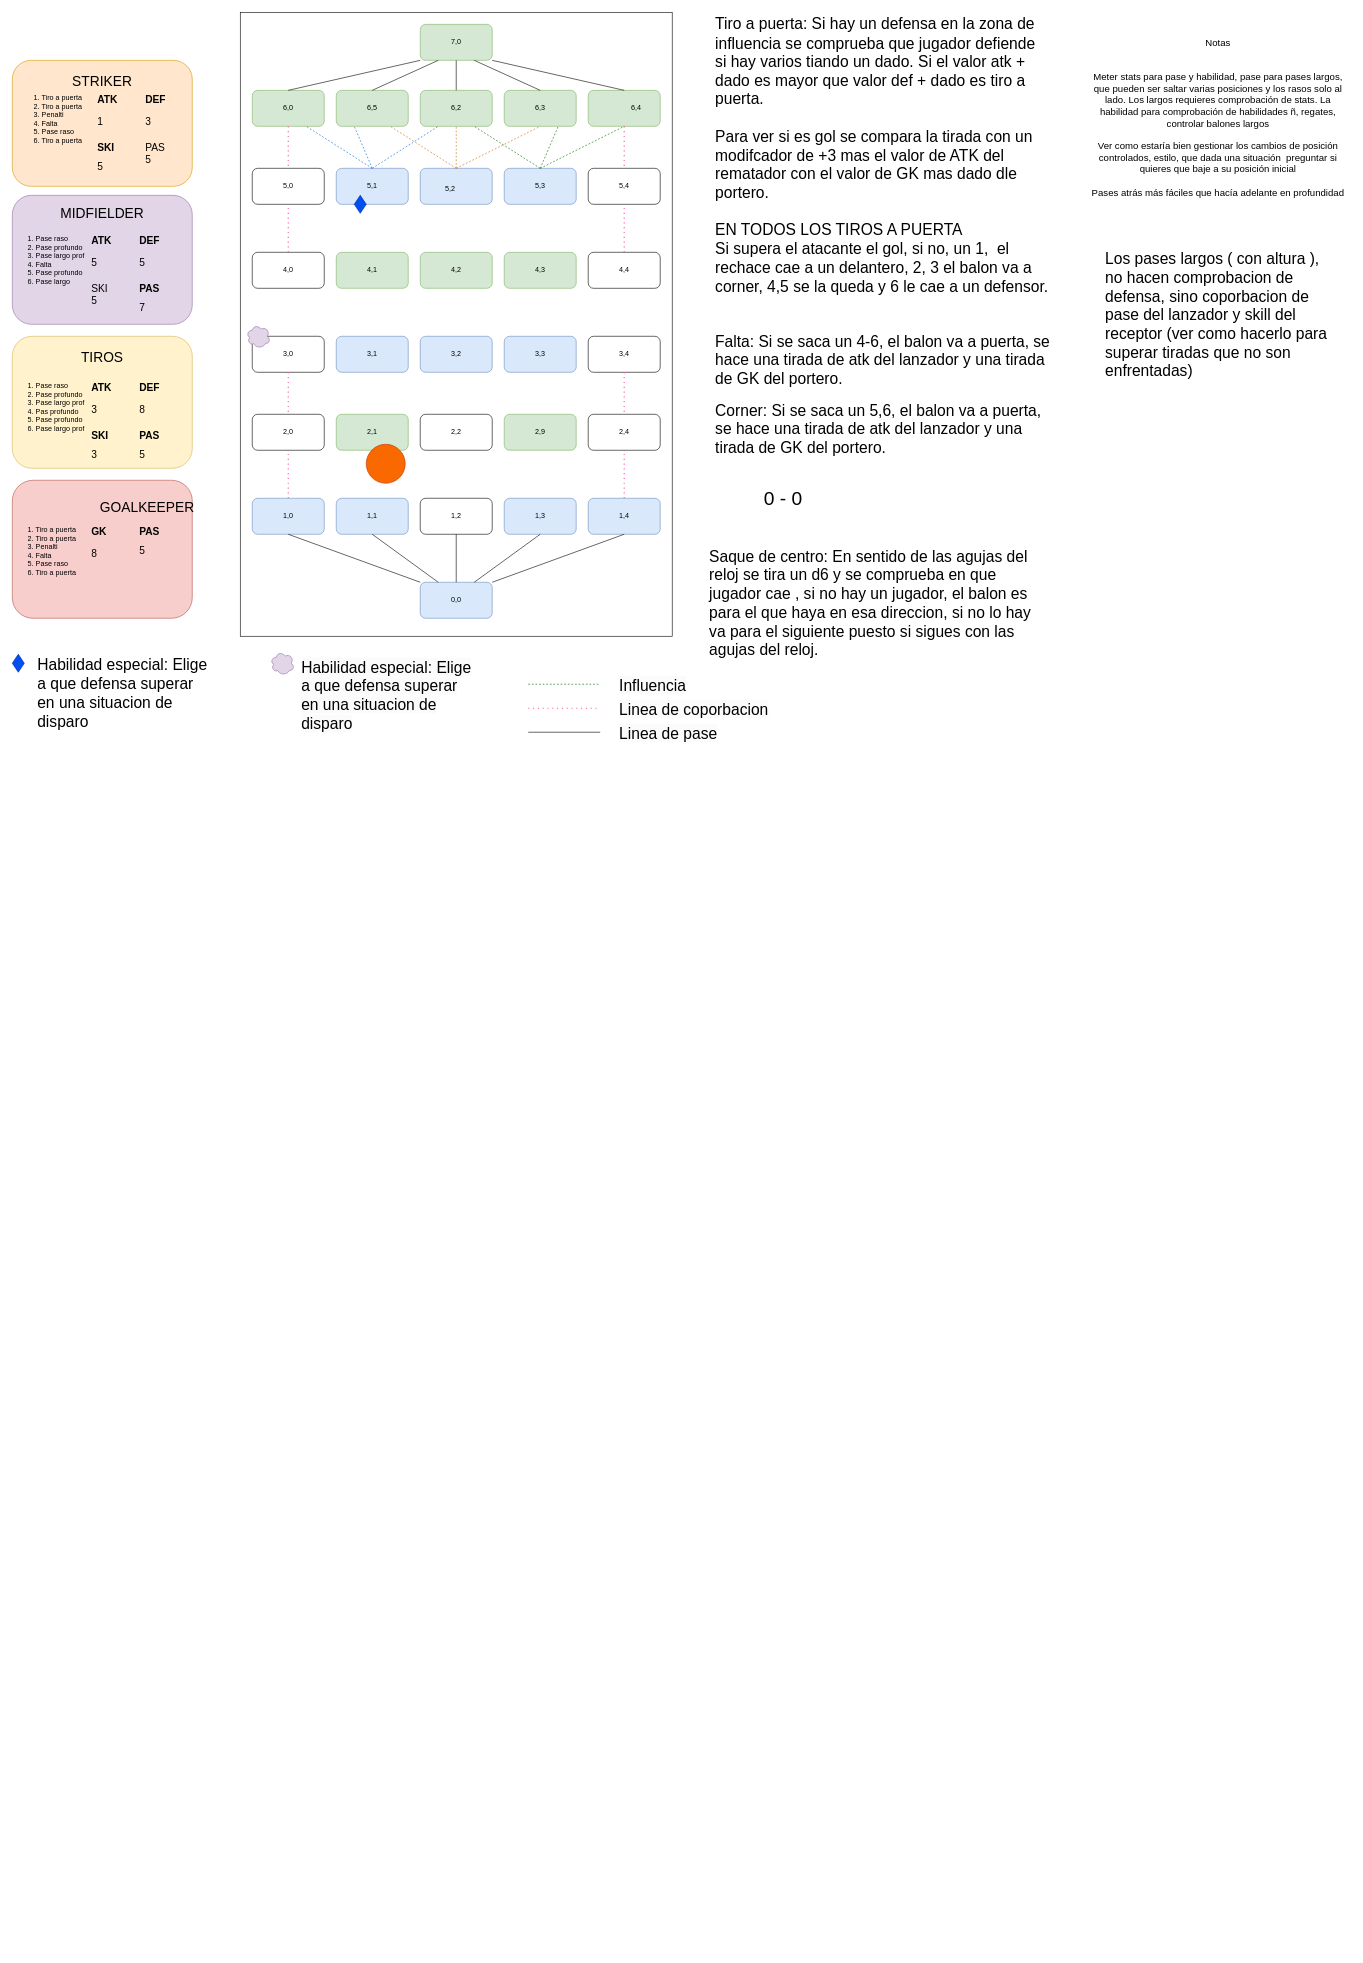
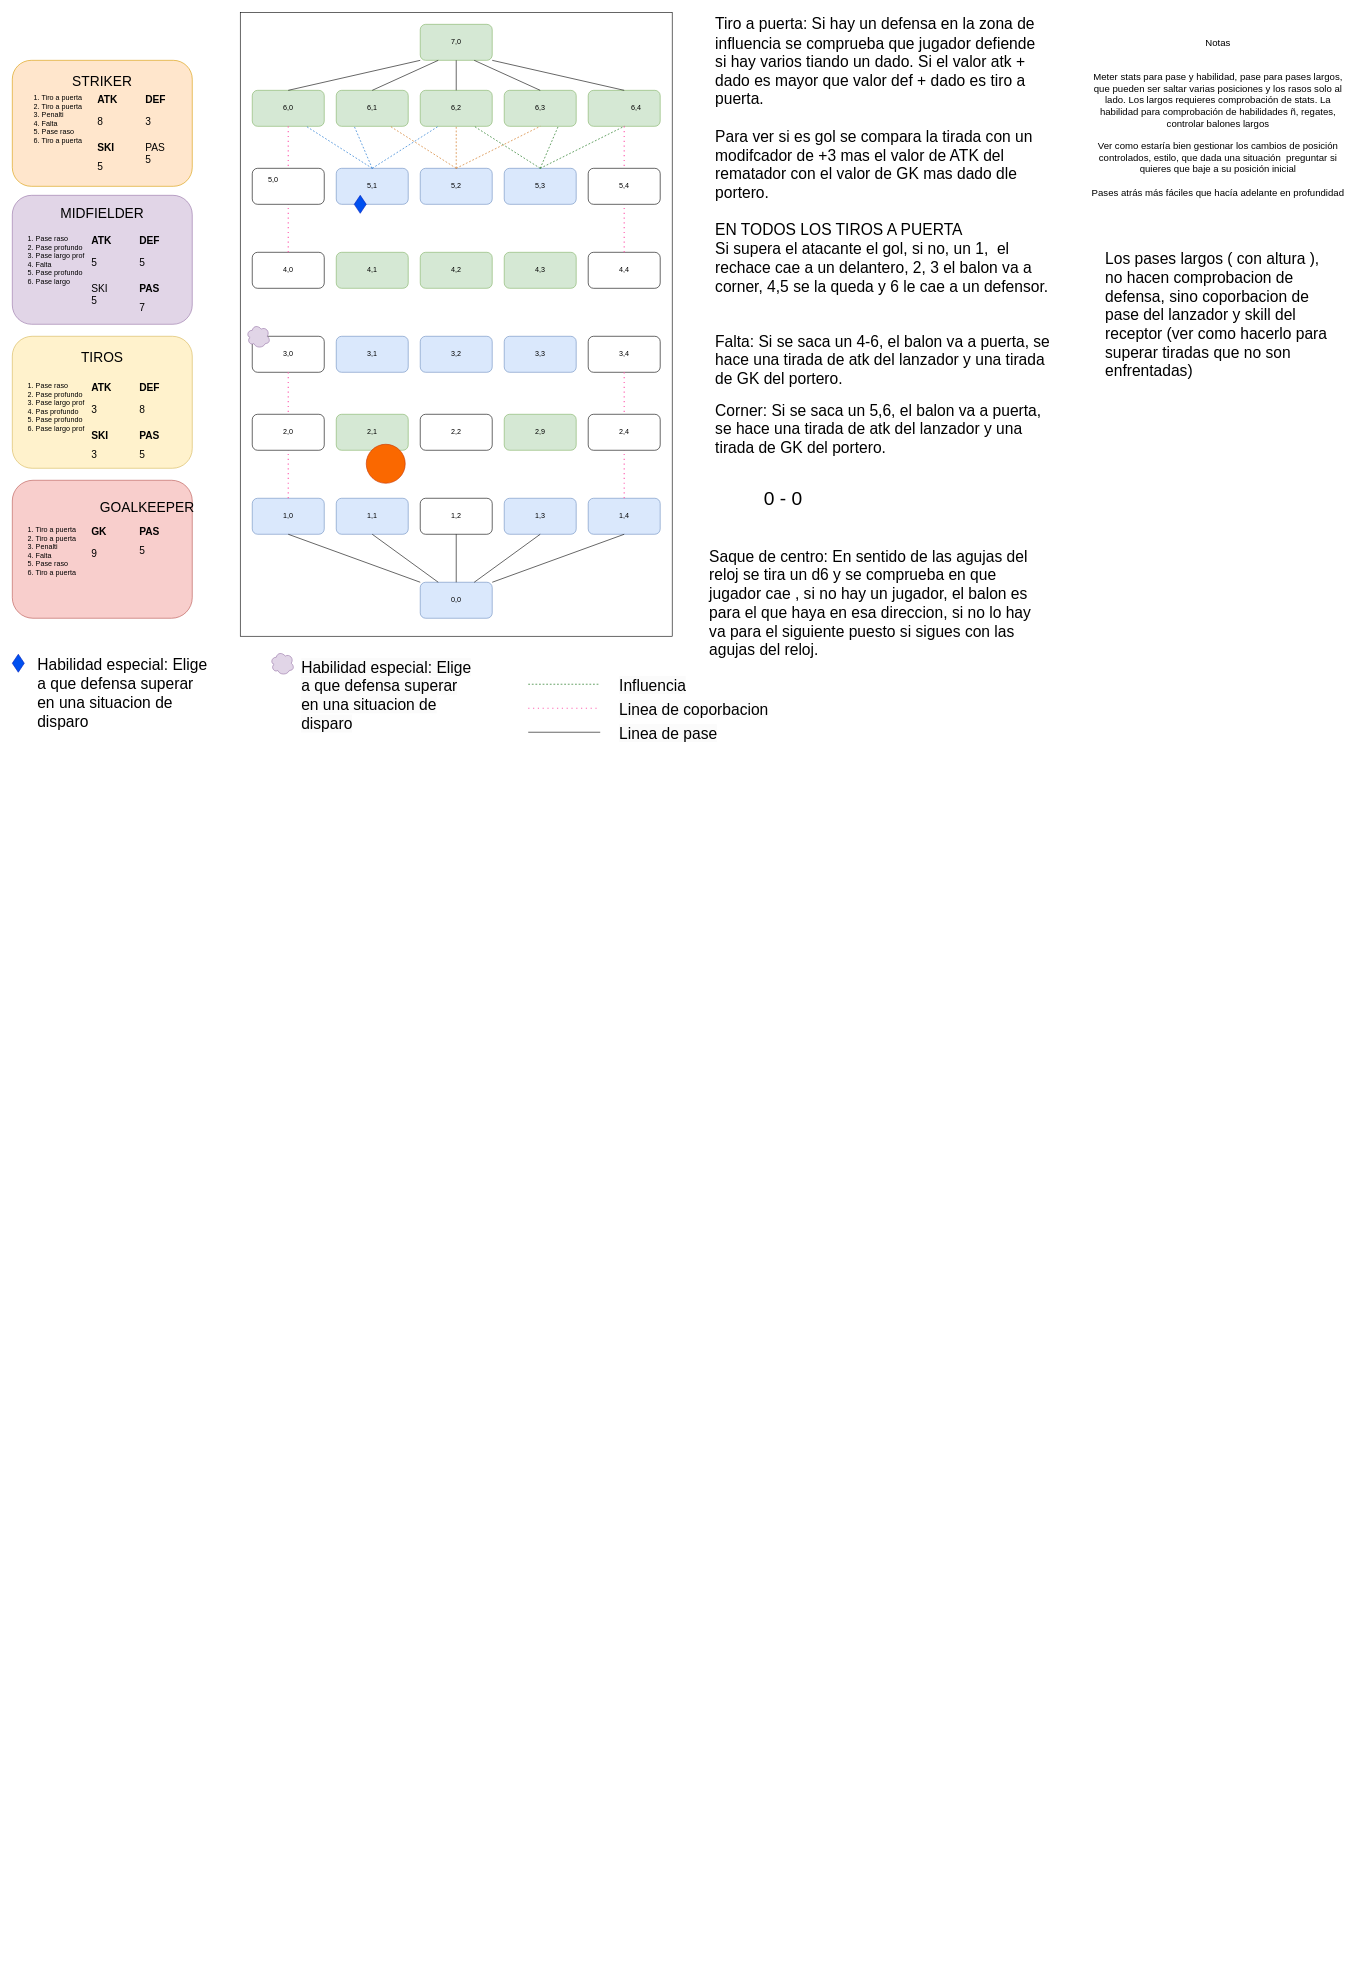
node "ATK1": label "ATK1" -> "ATK8"
node "6,5": label "6,5" -> "6,1"
node "5,0": moved (288, 186) -> (273, 180)
node "5,2": moved (450, 189) -> (456, 186)
node "GK8": label "GK8" -> "GK9"
